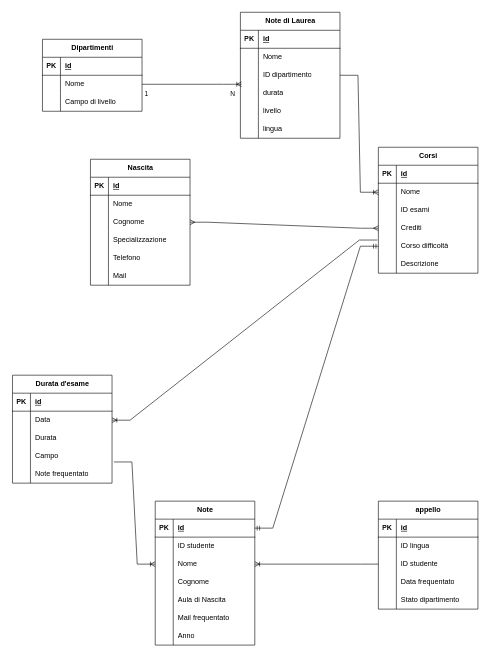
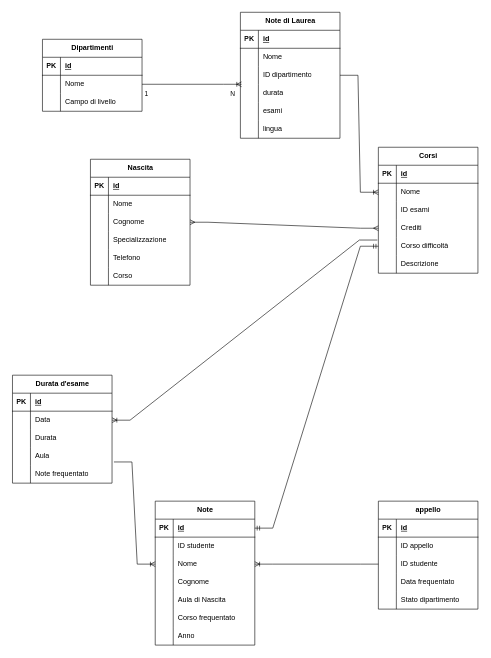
node "livello": label "livello" -> "esami"
node "Mail": label "Mail" -> "Corso"
node "Campo": label "Campo" -> "Aula"
node "ID lingua": label "ID lingua" -> "ID appello"
node "Mail frequentato": label "Mail frequentato" -> "Corso frequentato"
